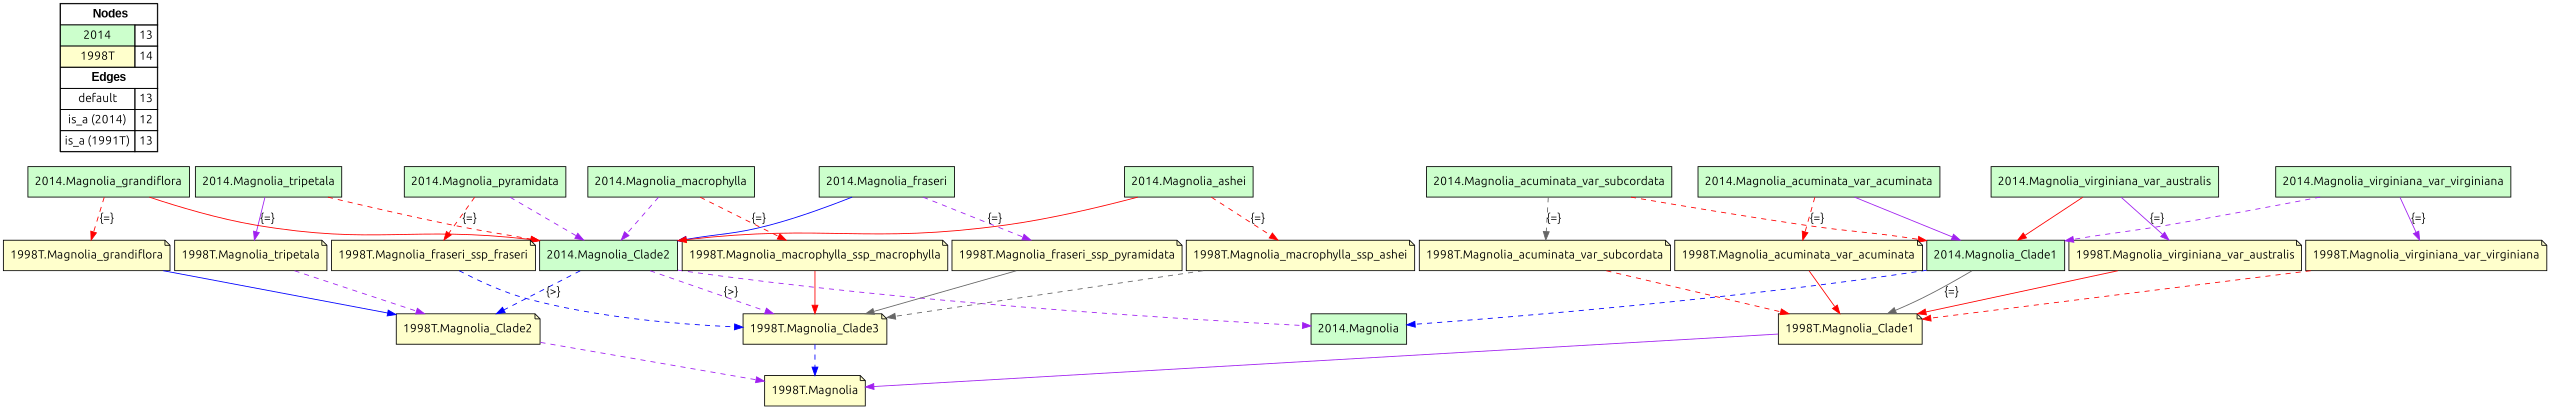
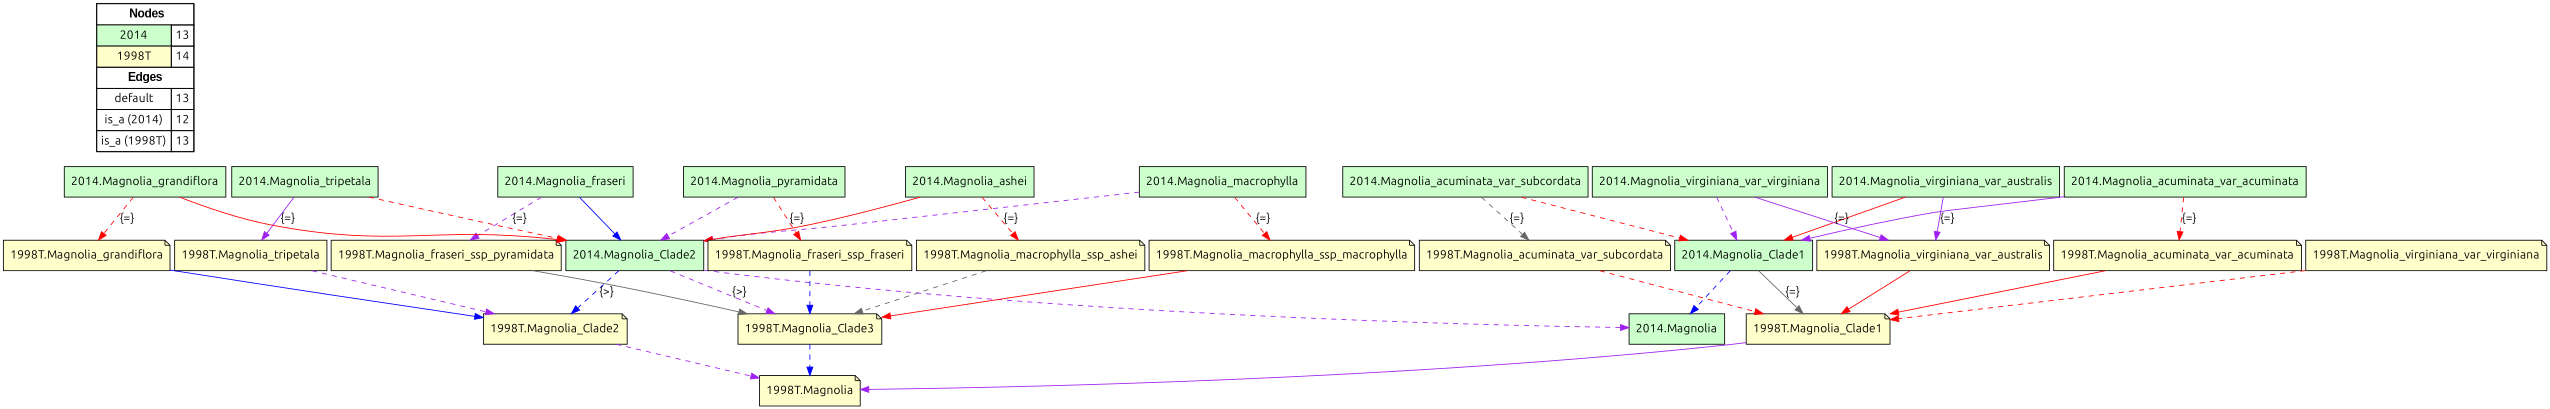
node "Nodes": text "is_a (1991T)" -> "is_a (1998T)"
edge "2014.Magnolia_virginiana_var_virginiana" -> "1998T.Magnolia_virginiana_var_virginiana": now "2014.Magnolia_virginiana_var_virginiana" -> "1998T.Magnolia_virginiana_var_australis"
node "1998T.Magnolia_tripetala": shape note -> box
